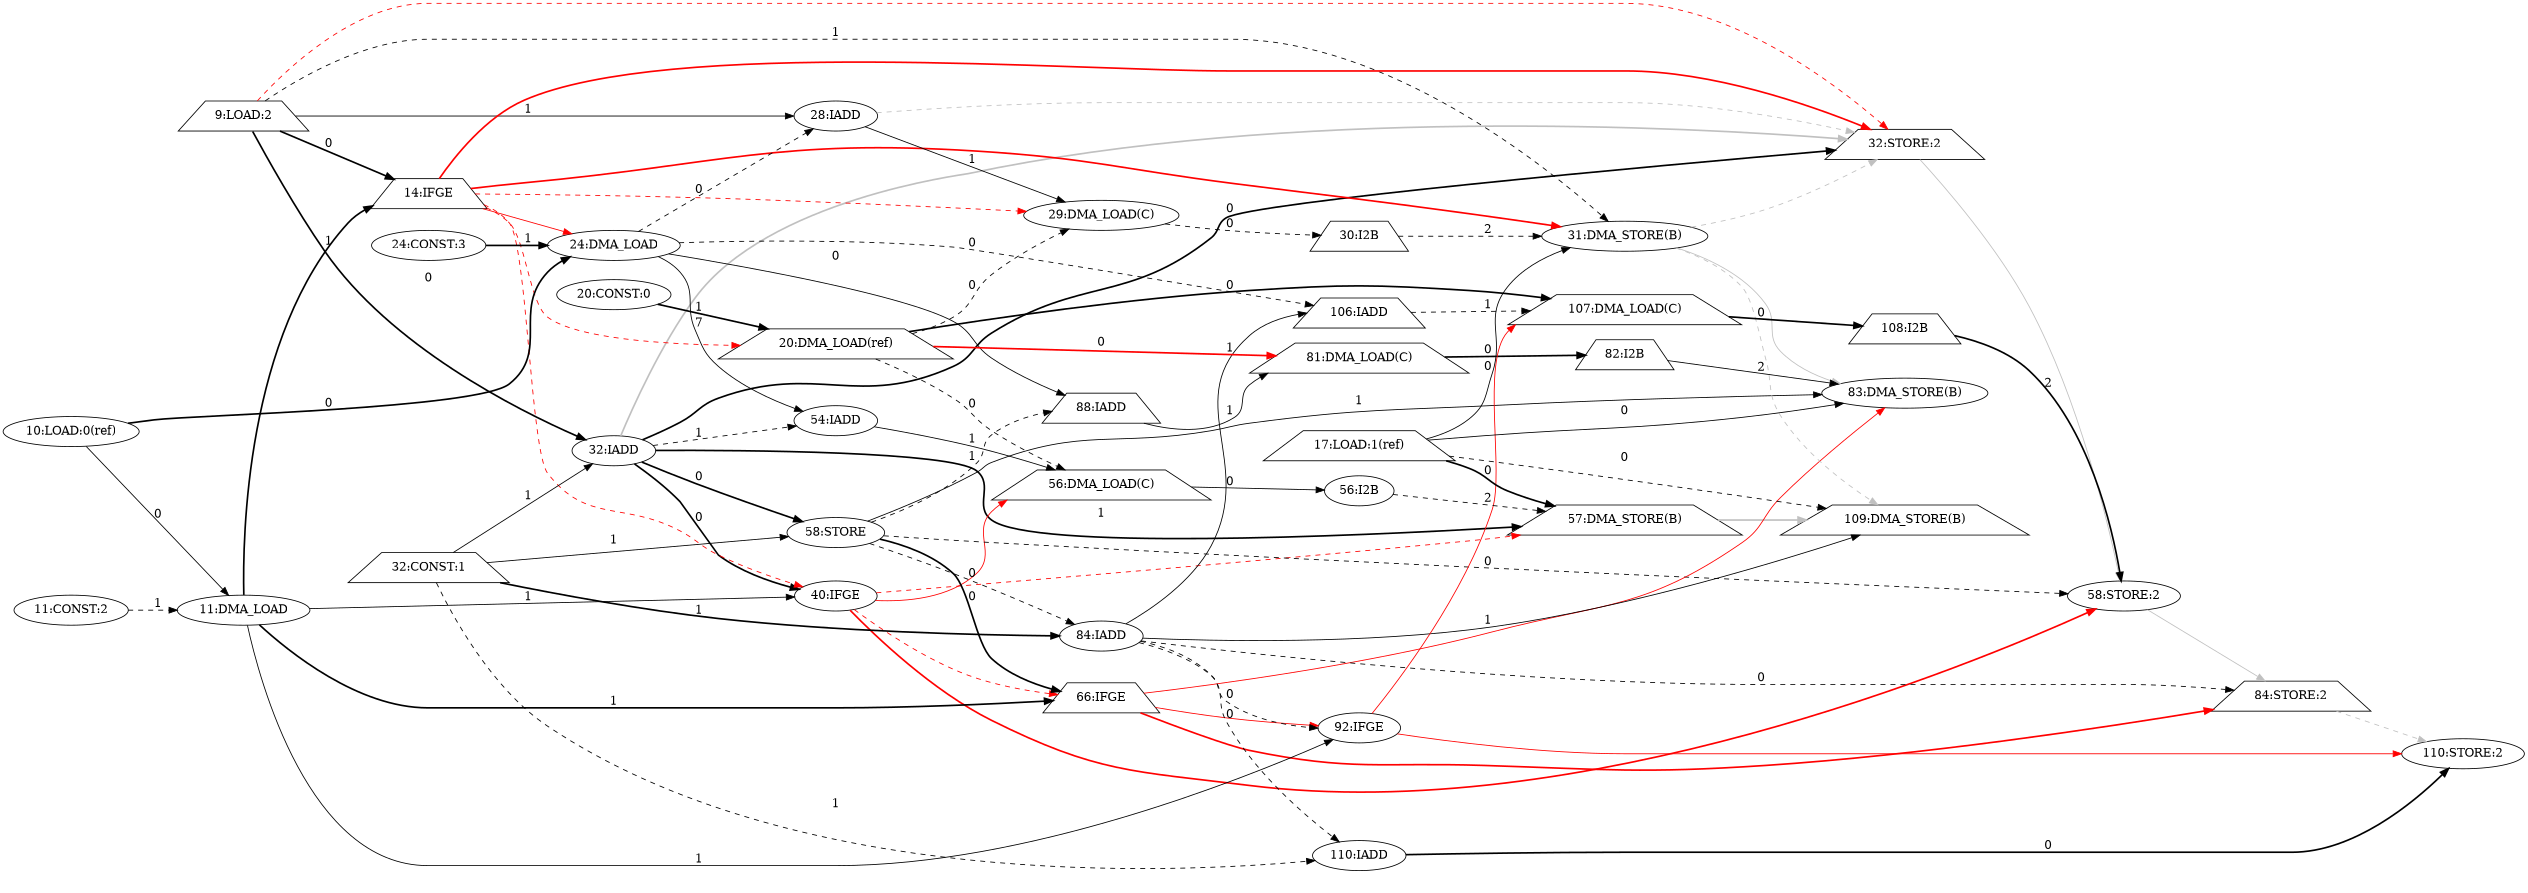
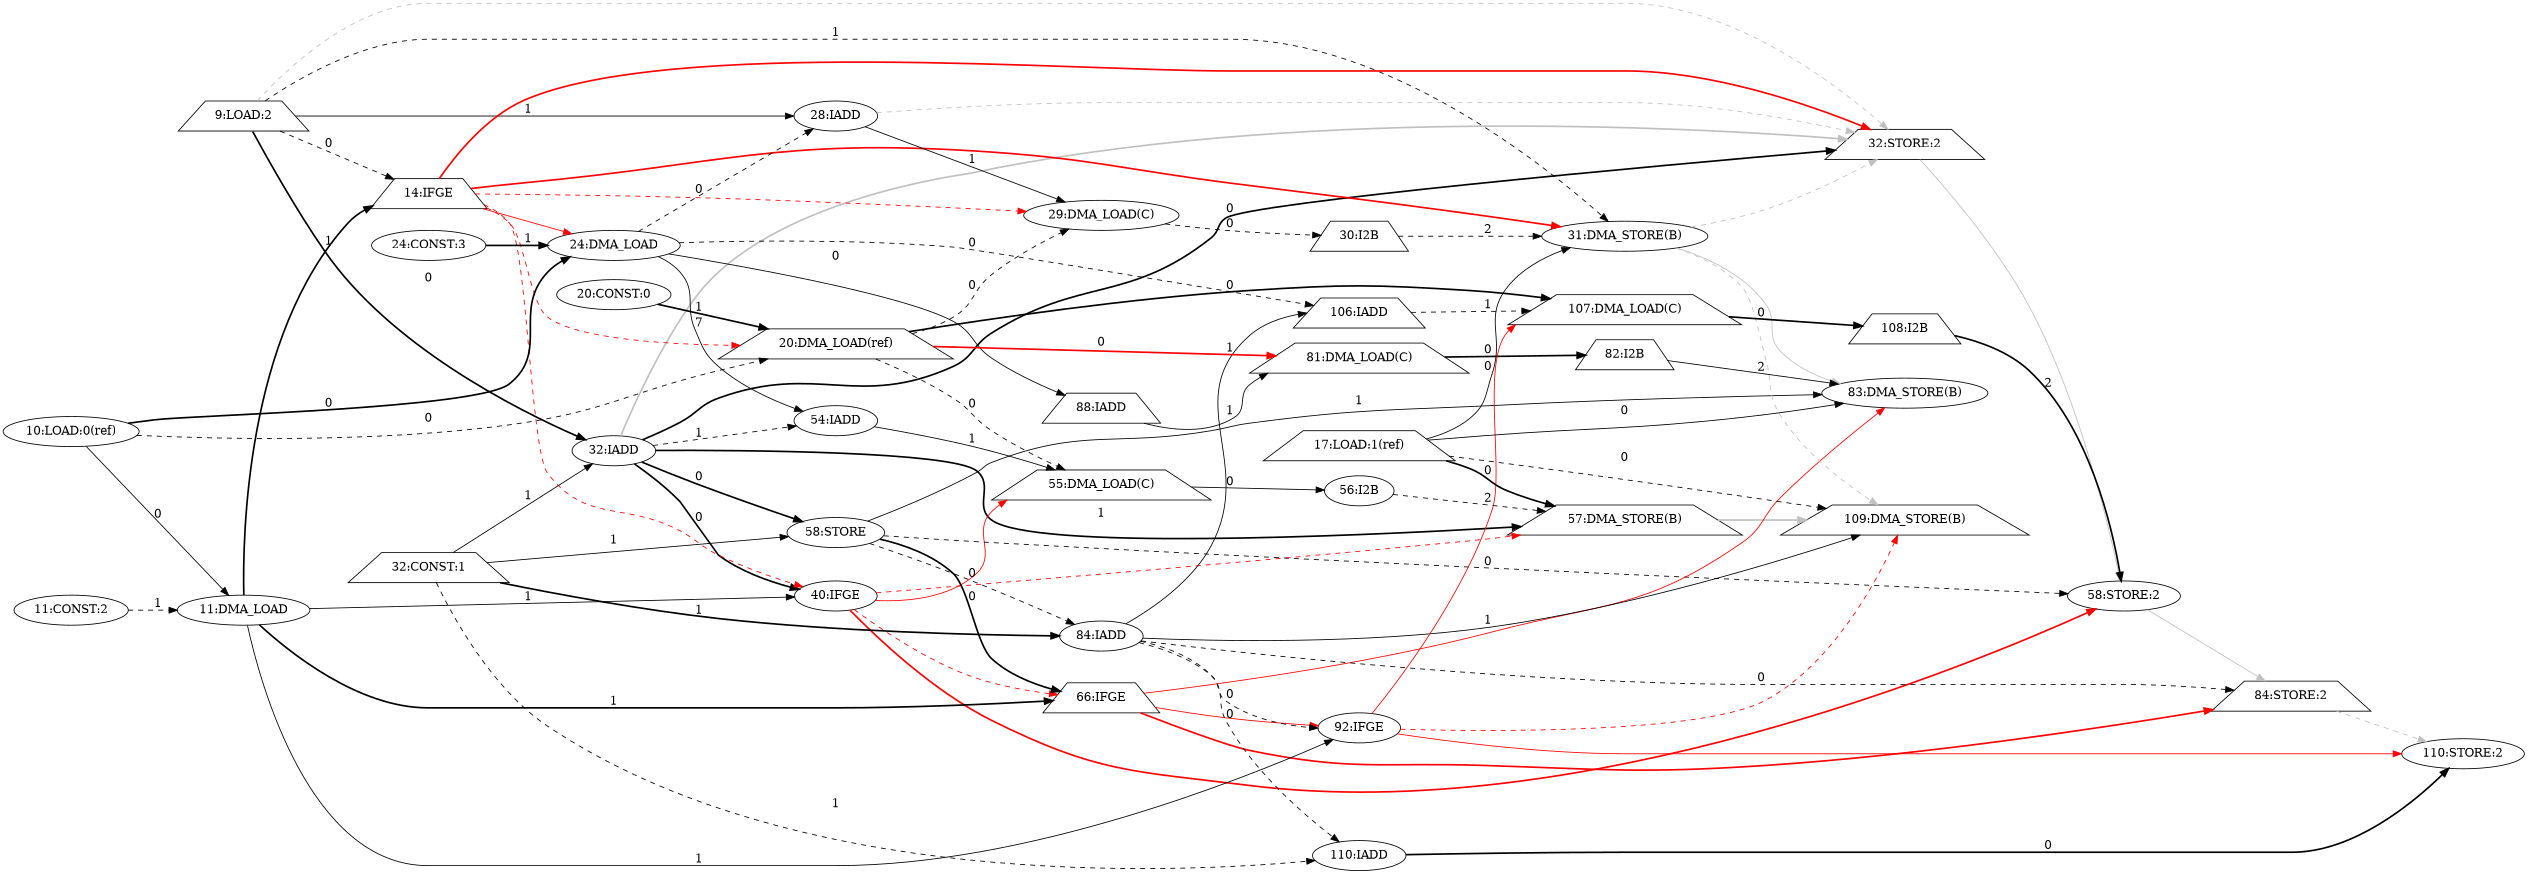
edge "9:LOAD:2" -> "32:STORE:2": color red -> gray
edge "9:LOAD:2" -> "14:IFGE": style bold -> dashed
edge "10:LOAD:0(ref)" -> "20:DMA_LOAD(ref)": added, label "0"
edge "58:STORE" -> "88:IADD": removed, label "1"
node "56:DMA_LOAD(C)": label "56:DMA_LOAD(C)" -> "55:DMA_LOAD(C)"
edge "92:IFGE" -> "109:DMA_STORE(B)": added
